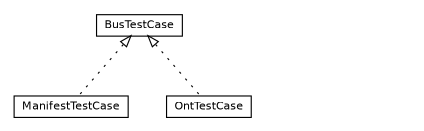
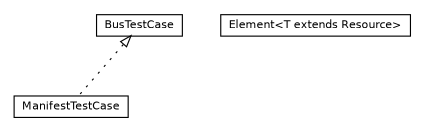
node "Element<T extends Resource>": added
node "OntTestCase": removed
